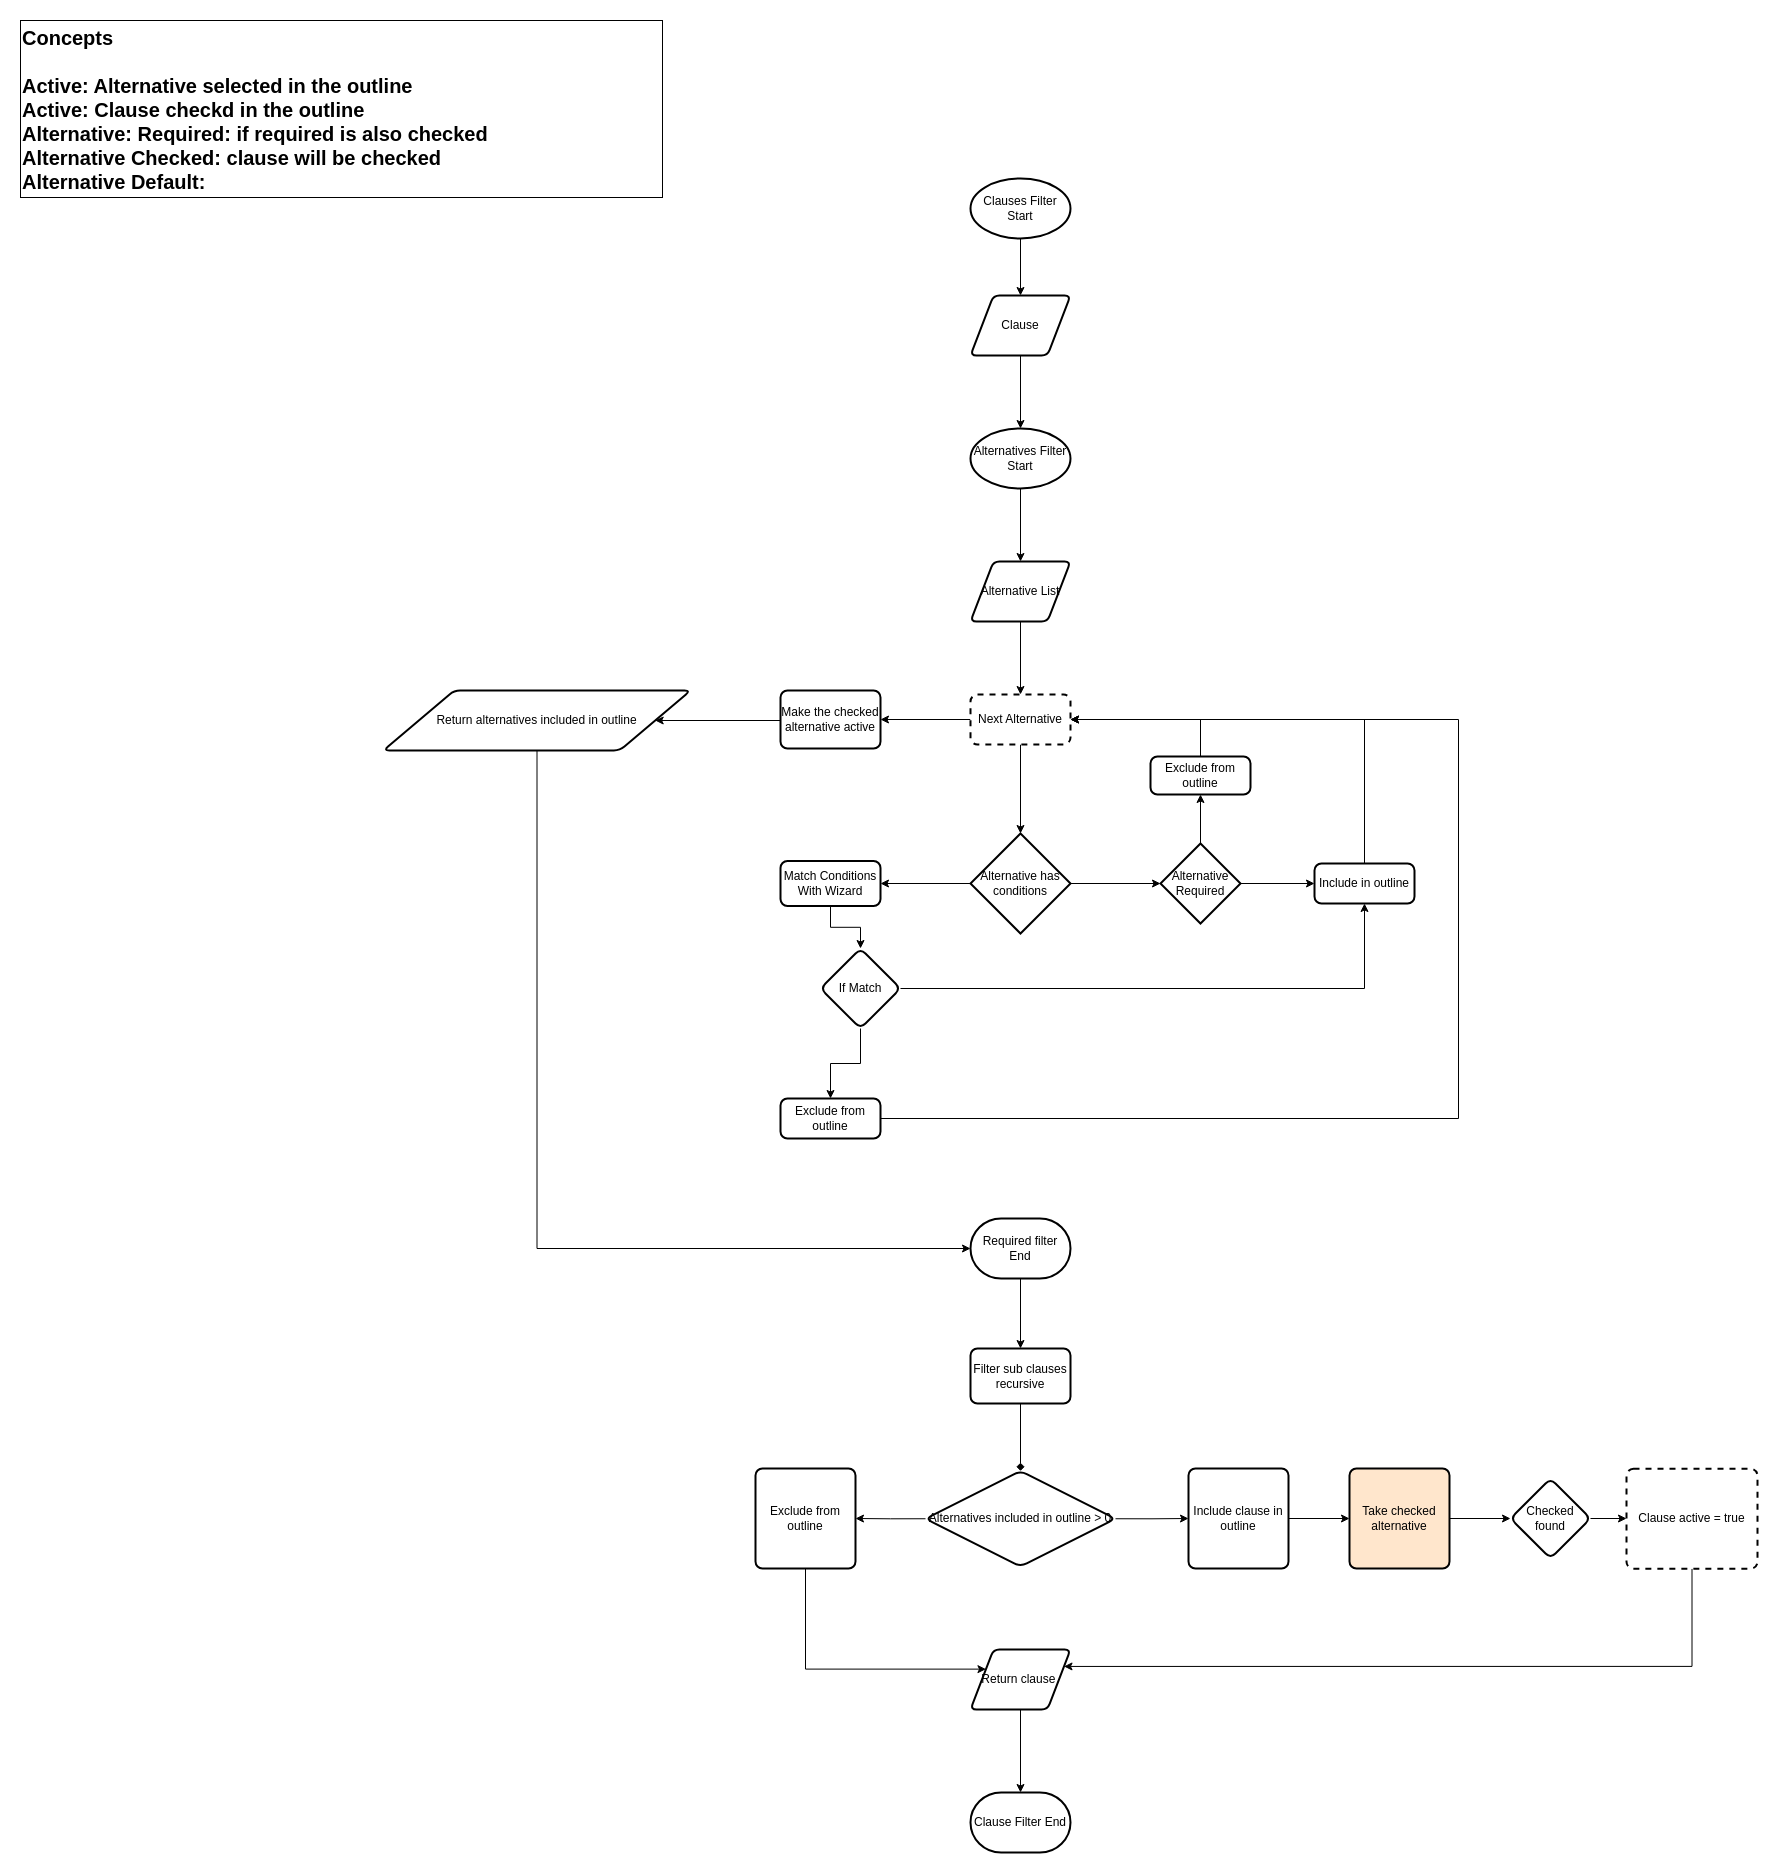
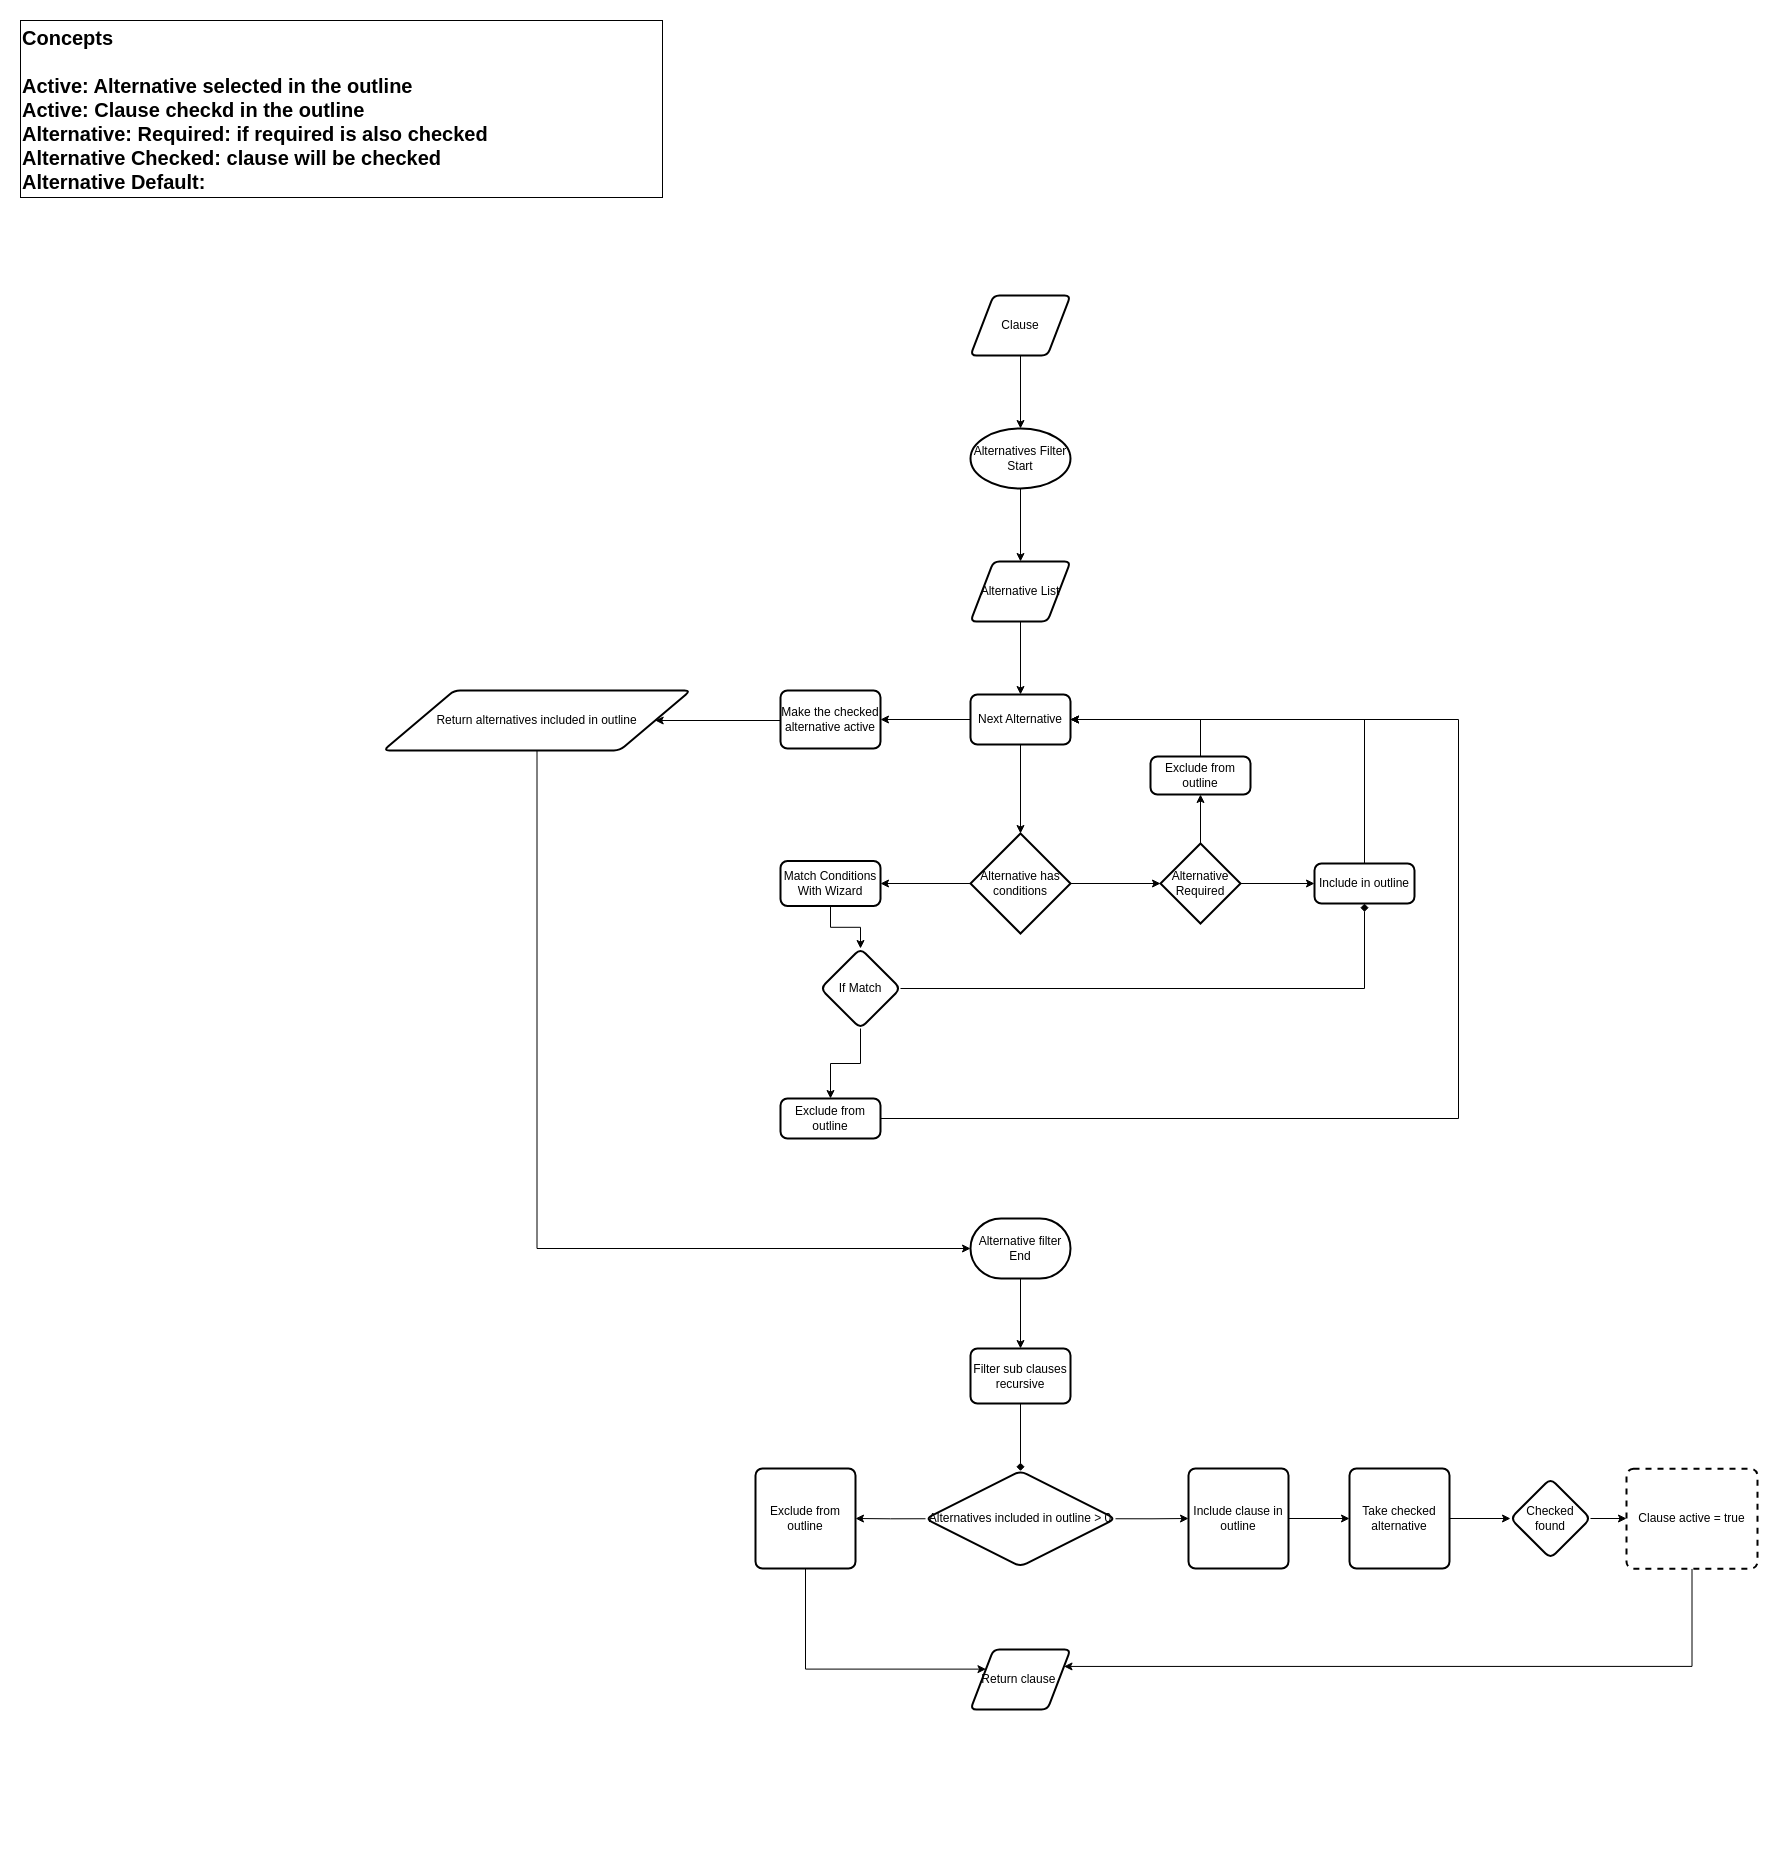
node "Clauses Filter Start": removed
edge "Clauses Filter Start" -> "Clause": removed
node "Next Alternative": style dashed -> solid
edge "If Match" -> "Include in outline": arrowhead classic -> diamond
node "Required filter End": label "Required filter End" -> "Alternative filter End"
node "Take checked alternative": fillcolor #ffe6cc -> #ffffff
edge "Return clause" -> "Clause Filter End": removed
node "Clause Filter End": removed
